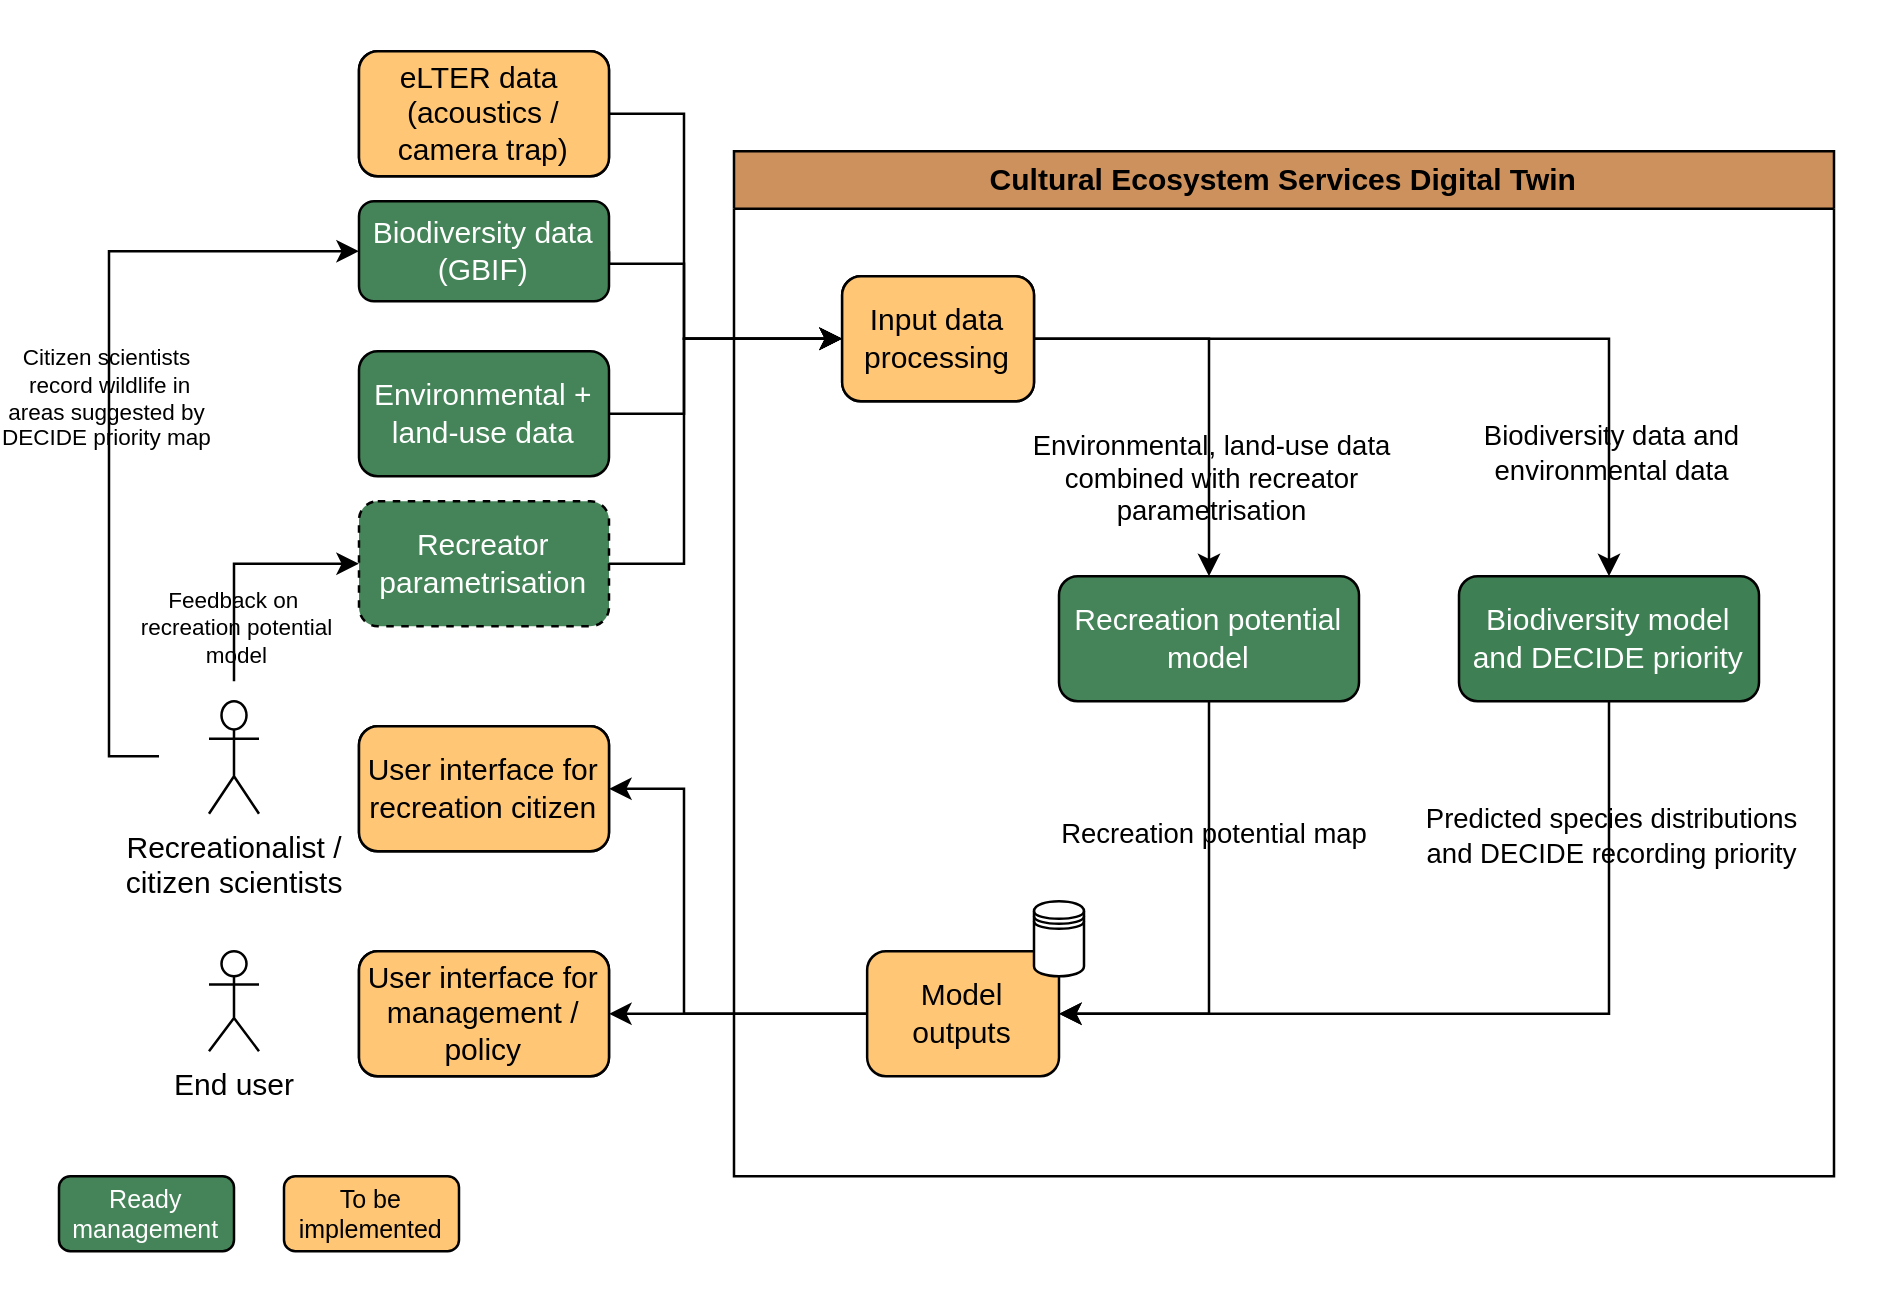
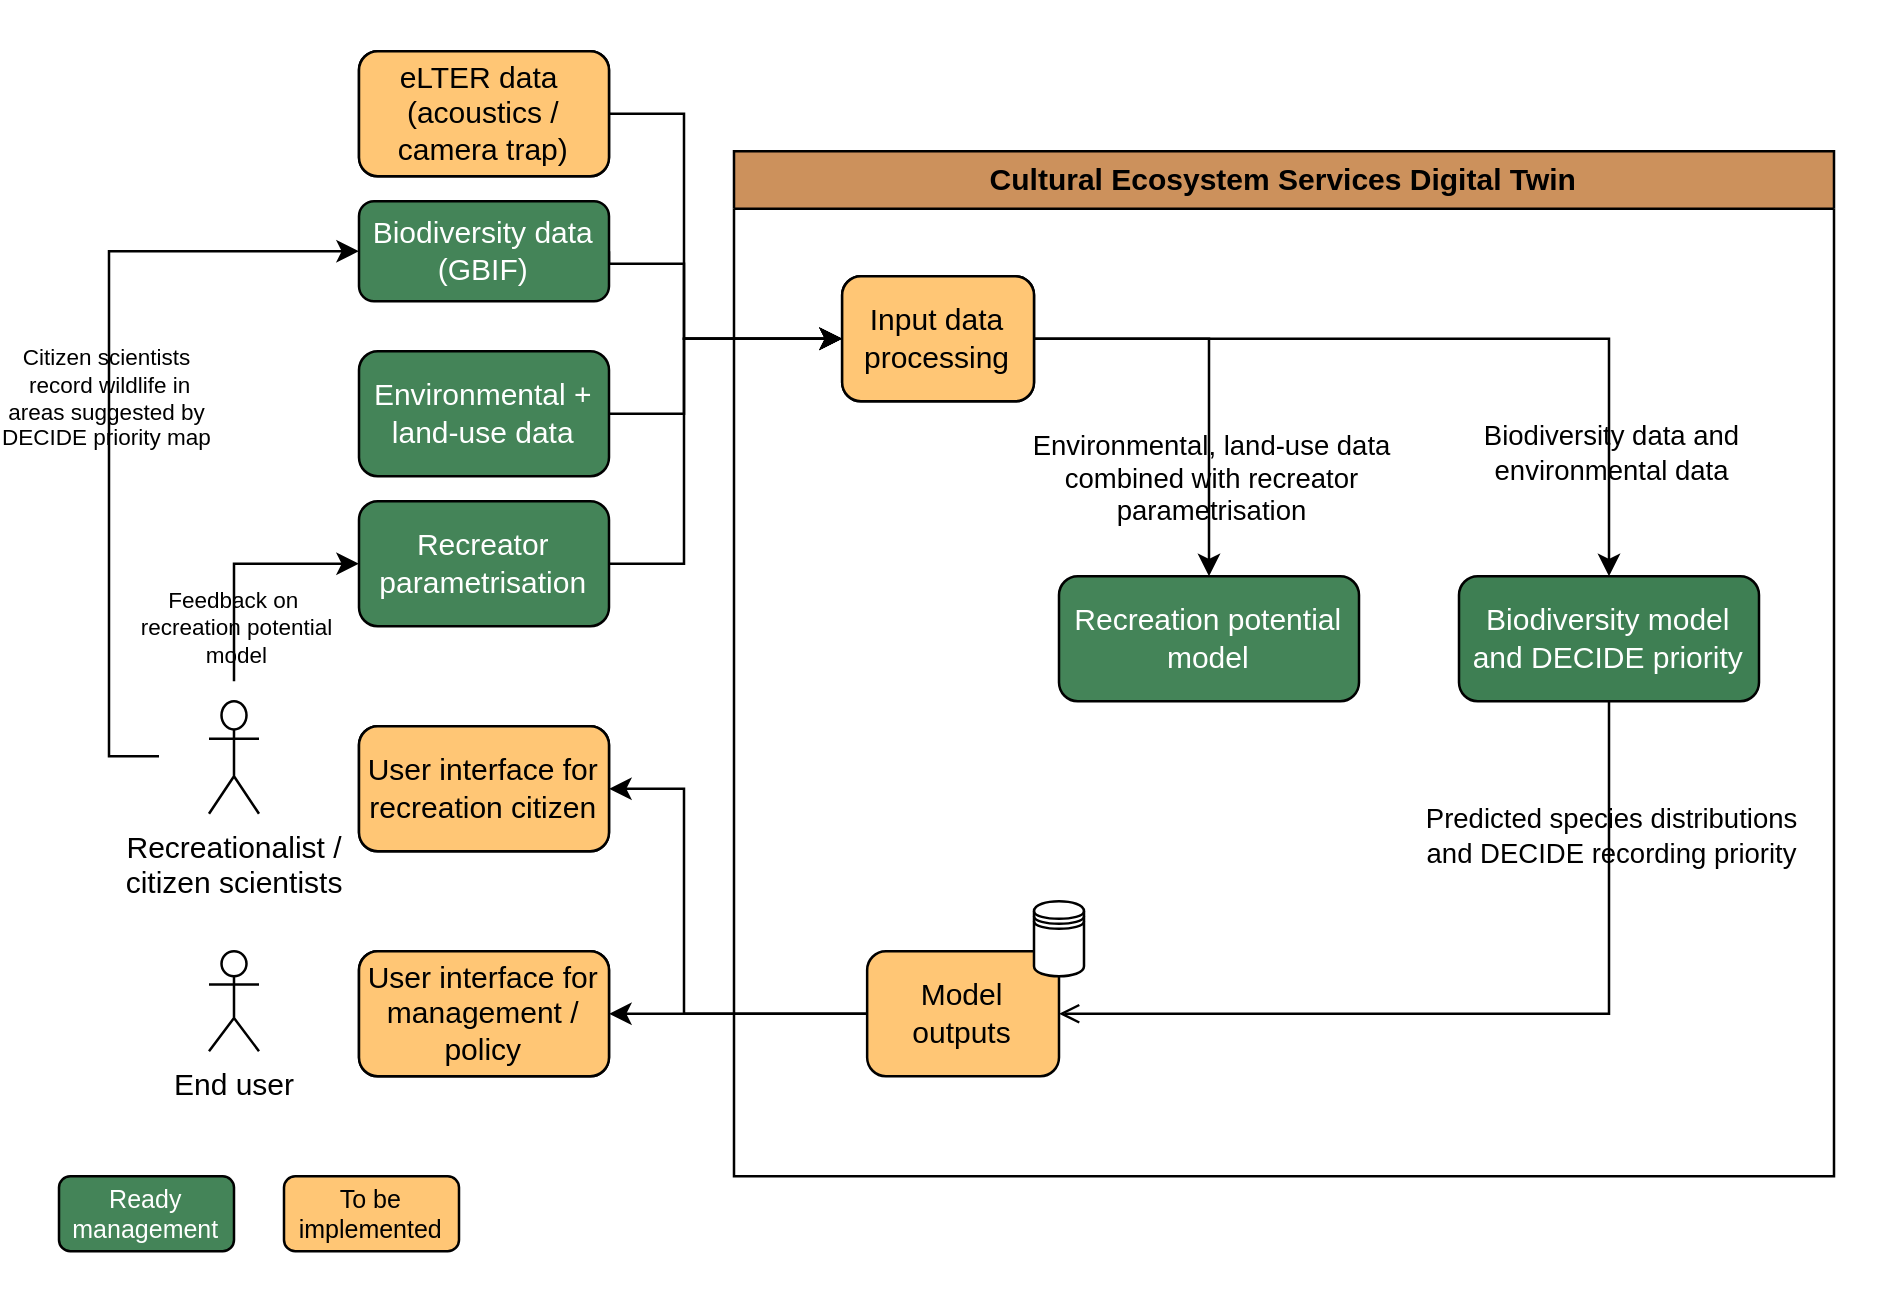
node "Recreator parametrisation": style dashed -> solid
edge "Recreation potential model" -> "Model outputs": removed, label "Recreation potential map"
edge "Biodiversity model and DECIDE priority" -> "Model outputs": arrowhead classic -> open
